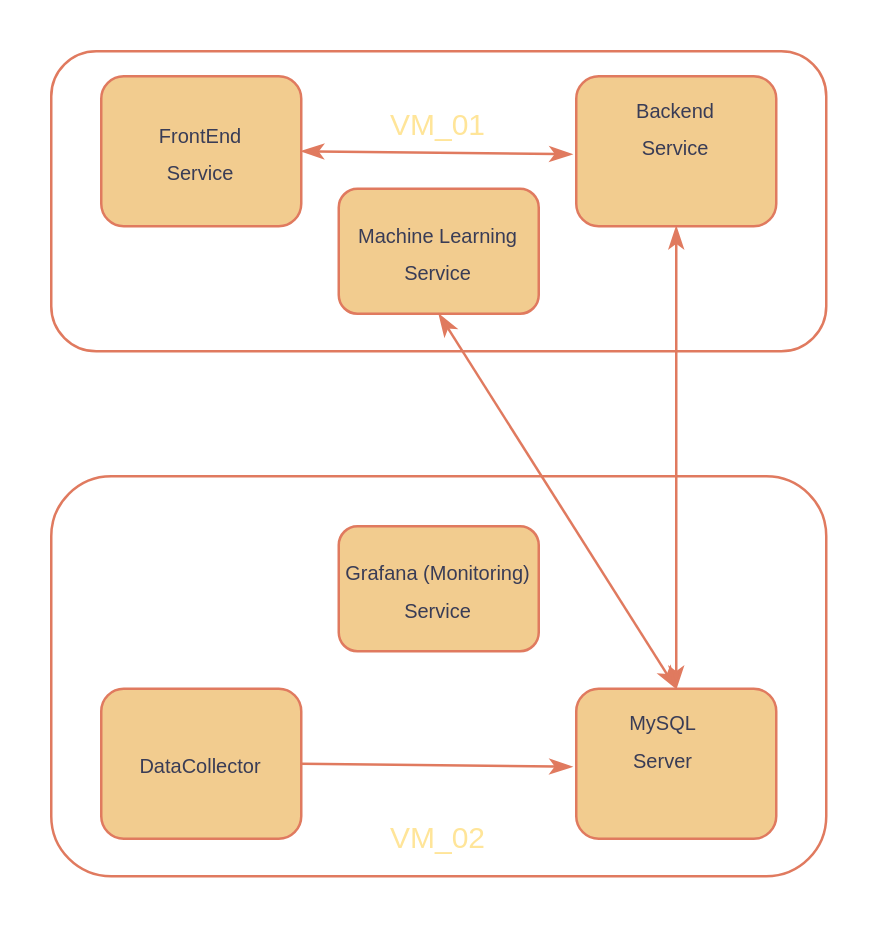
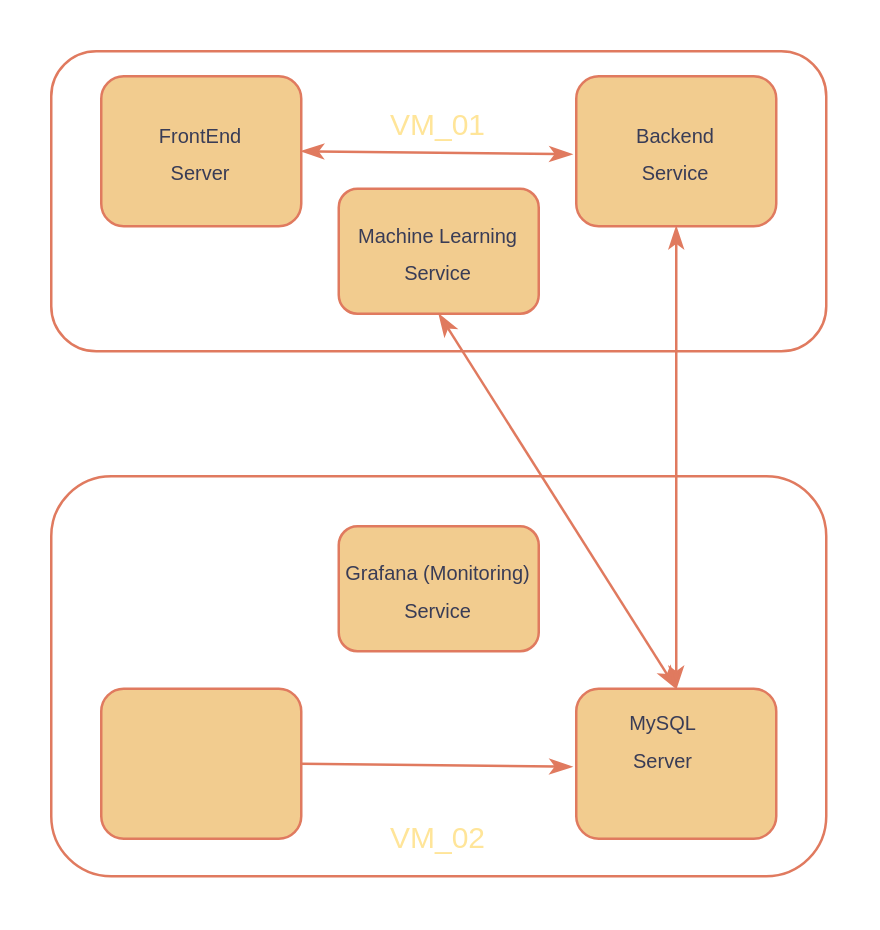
node "Backend Service": moved (676, 126) -> (676, 151)
node "FrontEnd Service": label "FrontEnd Service" -> "FrontEnd Server"
node "DataCollector": removed
